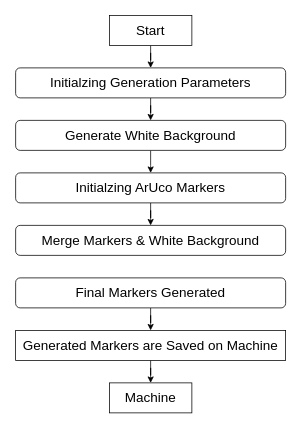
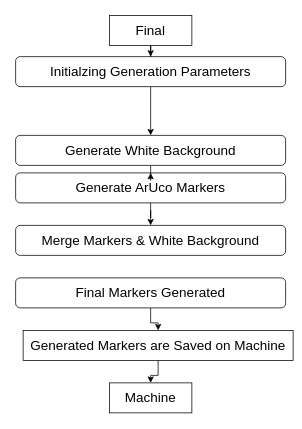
node "Start": label "Start" -> "Final"
node "Initialzing Generation Parameters": moved (150, 83) -> (150, 72)
node "Generate White Background": moved (150, 135) -> (150, 150)
node "Initialzing ArUco Markers": label "Initialzing ArUco Markers" -> "Generate ArUco Markers"
node "Generated Markers are Saved on Machine": moved (150, 345) -> (158, 345)
